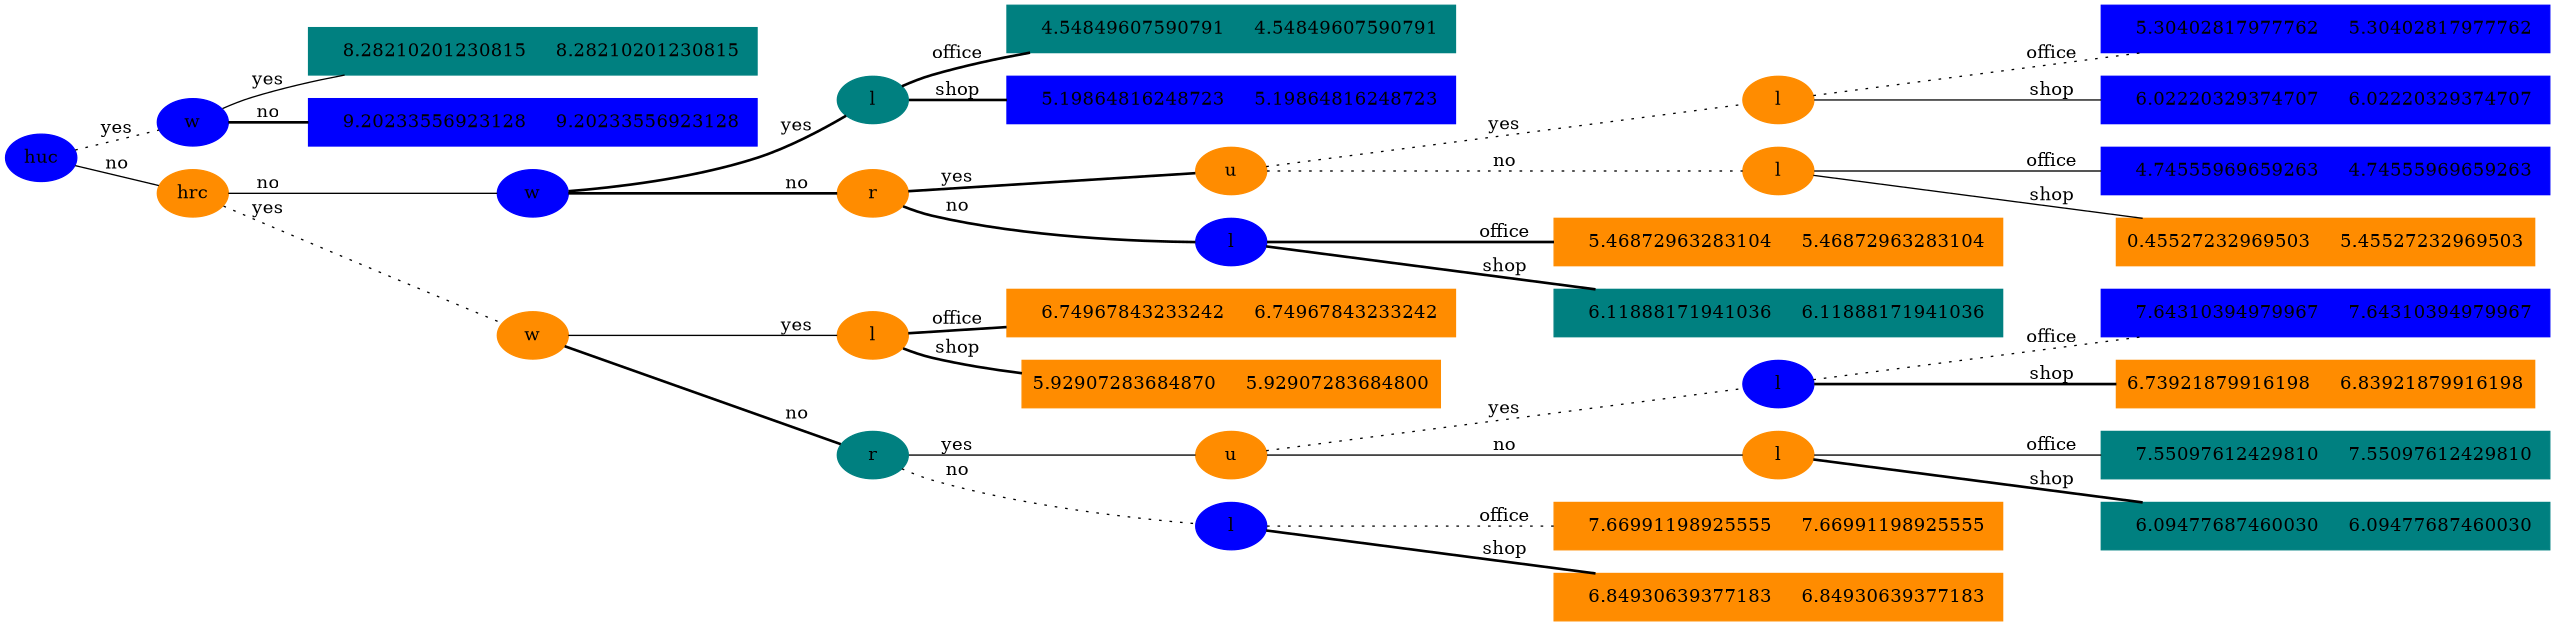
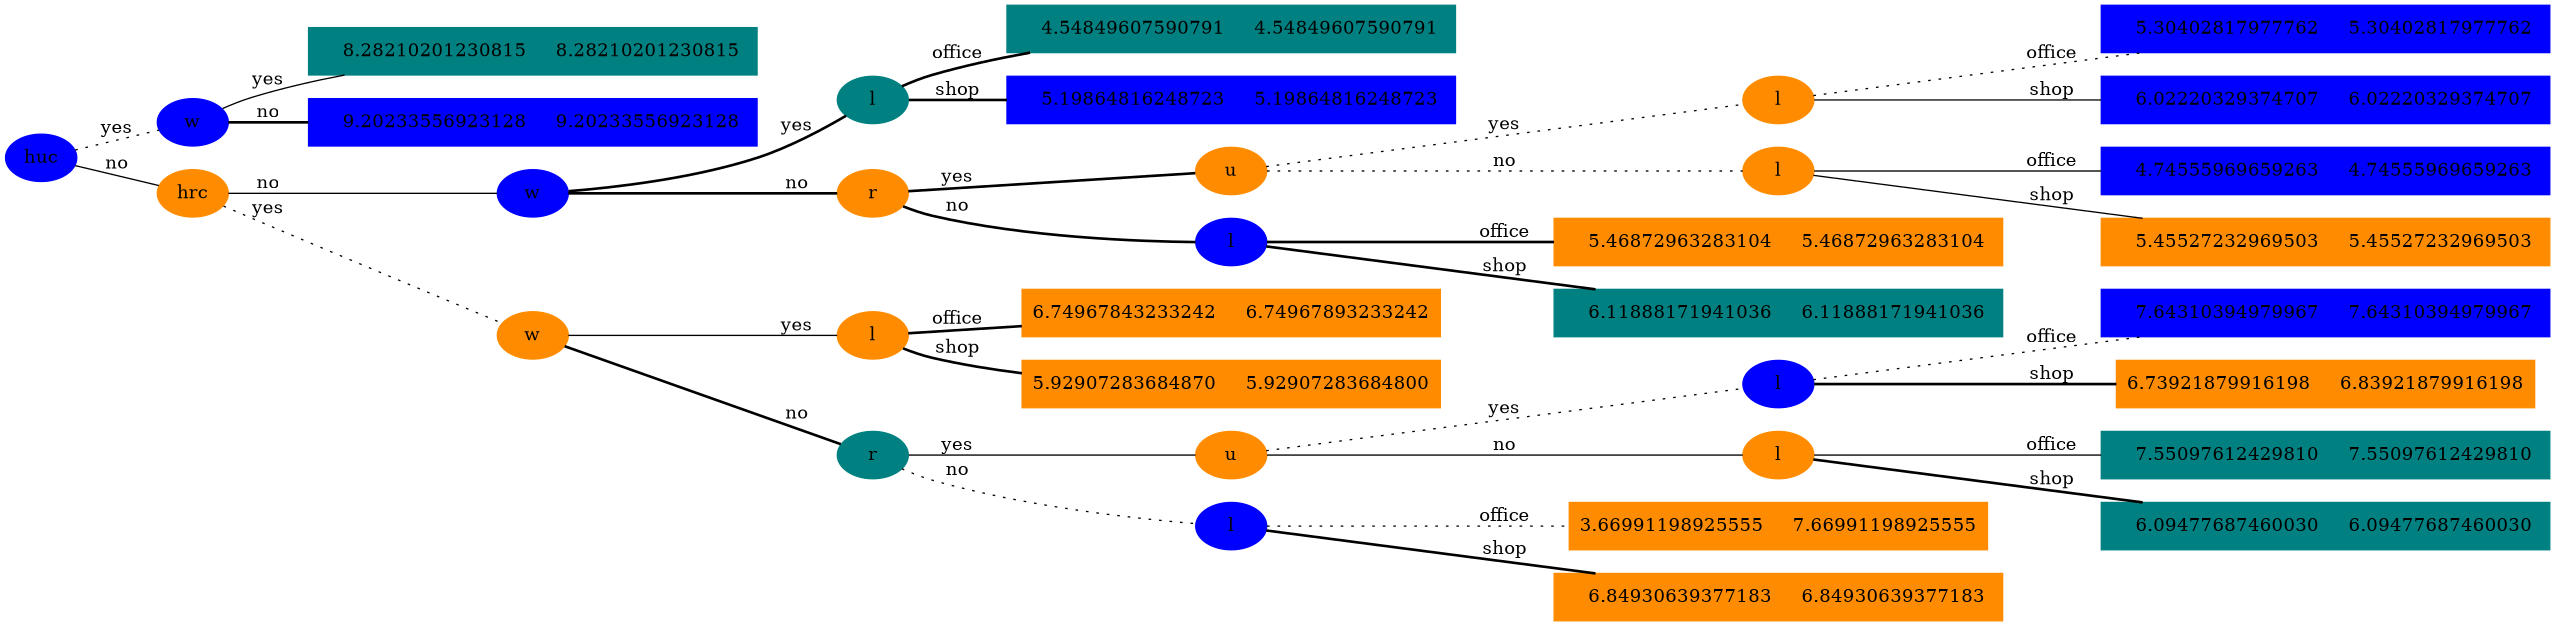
node "0.45527232969503     5.45527232969503": label "0.45527232969503     5.45527232969503" -> "5.45527232969503     5.45527232969503"
node "6.74967843233242     6.74967843233242": label "6.74967843233242     6.74967843233242" -> "6.74967843233242     6.74967893233242"
node "7.66991198925555     7.66991198925555": label "7.66991198925555     7.66991198925555" -> "3.66991198925555     7.66991198925555"
